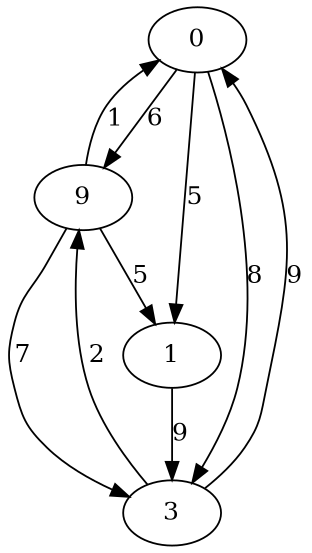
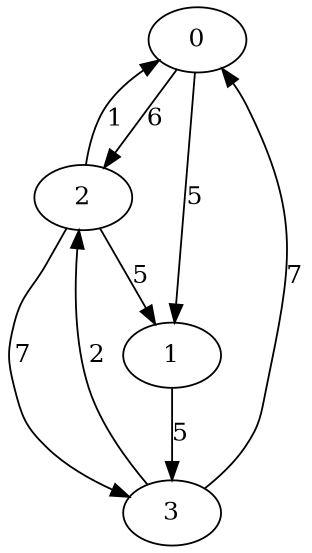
node "9": label "9" -> "2"
edge "0" -> "3": removed, label "8"
edge "3" -> "0": label "9" -> "7"
edge "1" -> "3": label "9" -> "5"
